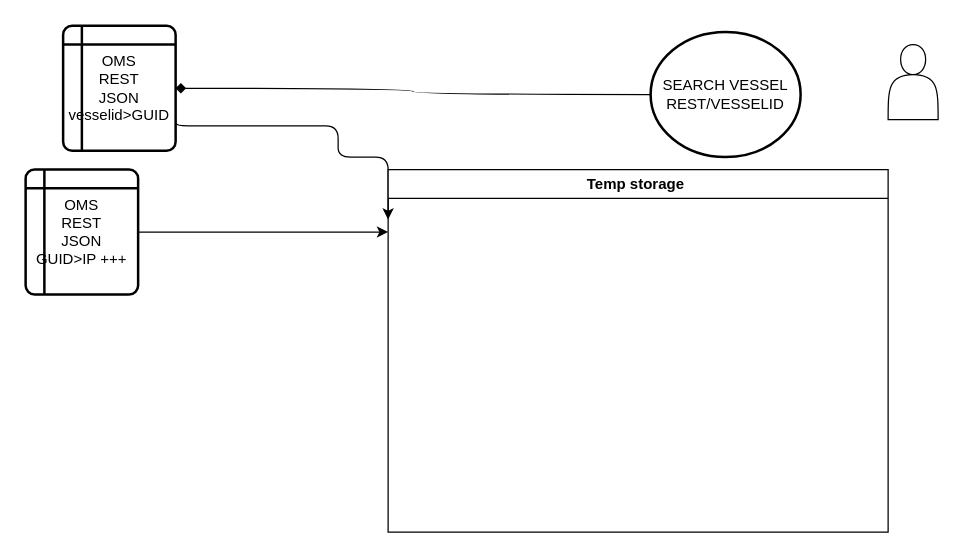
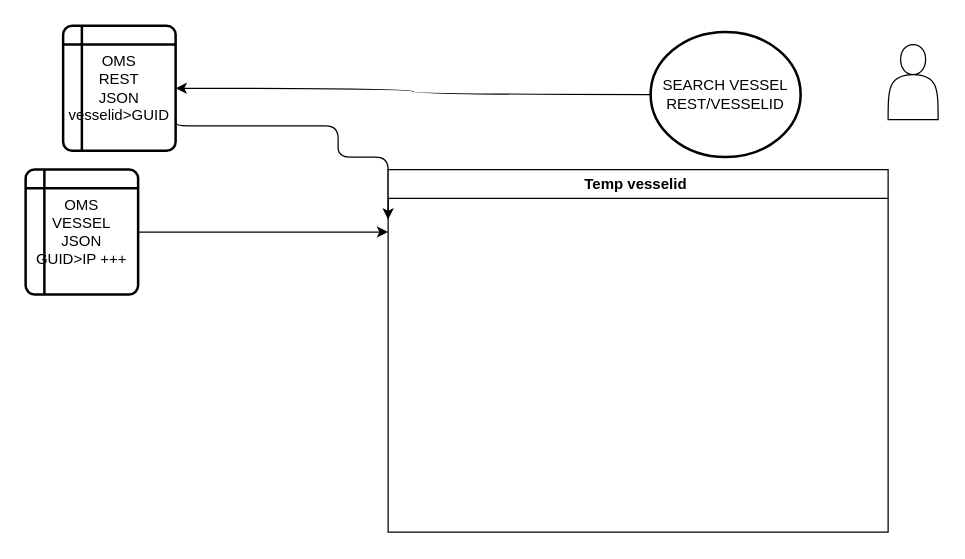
edge "SEARCH VESSEL REST/VESSELID" -> "OMS REST JSON vesselid>GUID": arrowhead diamond -> classic
node "Temp storage": label "Temp storage" -> "Temp vesselid"
node "OMS REST JSON GUID>IP +++": label "OMS REST JSON GUID>IP +++" -> "OMS VESSEL JSON GUID>IP +++"
